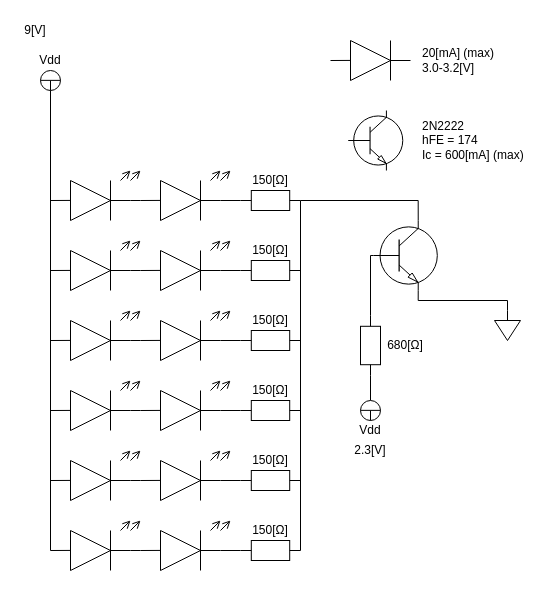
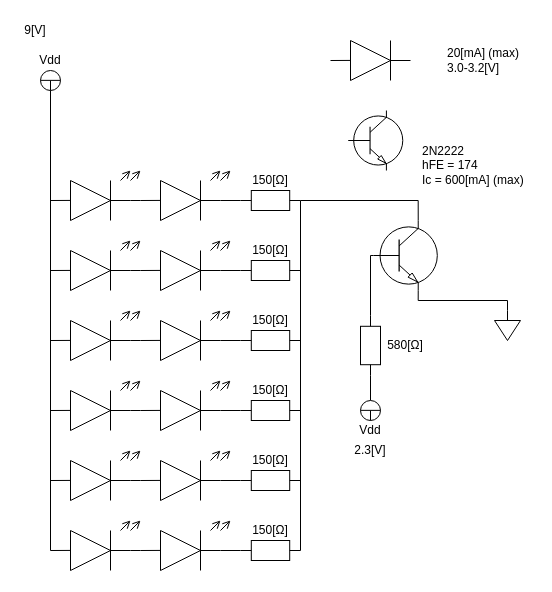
node "20[mA] (max) 3.0-3.2[V]": moved (471, 61) -> (496, 61)
node "2N2222 hFE = 174 Ic = 600[mA] (max)": moved (476, 141) -> (476, 166)
node "680[Ω]": label "680[Ω]" -> "580[Ω]"
